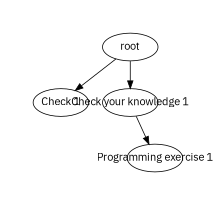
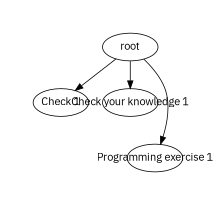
edge "Check your knowledge 1" -> "Programming exercise 1": now "root" -> "Programming exercise 1"
